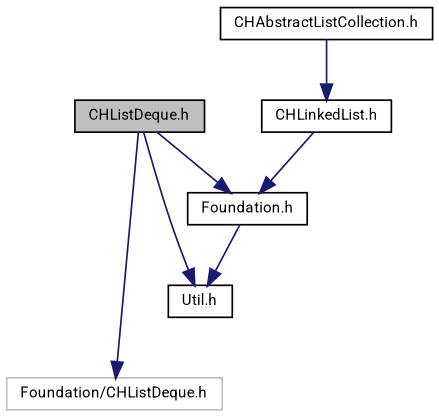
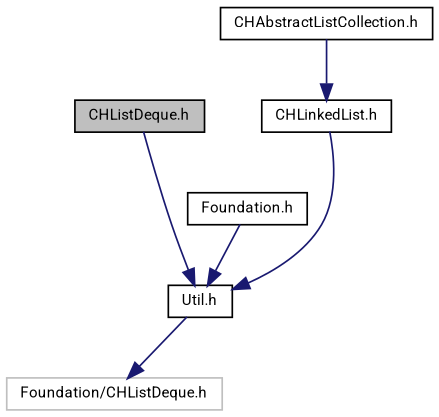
edge "CHLinkedList.h" -> "Foundation.h": now "CHLinkedList.h" -> "Util.h"
edge "CHListDeque.h" -> "Foundation.h": removed
edge "CHListDeque.h" -> "Foundation/CHListDeque.h": now "Util.h" -> "Foundation/CHListDeque.h"
